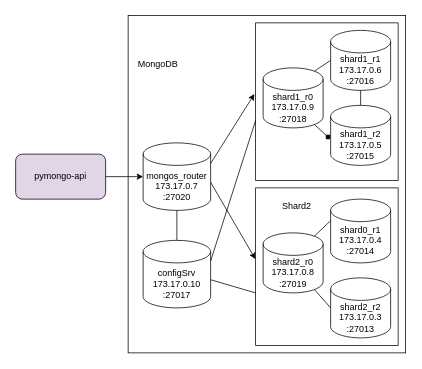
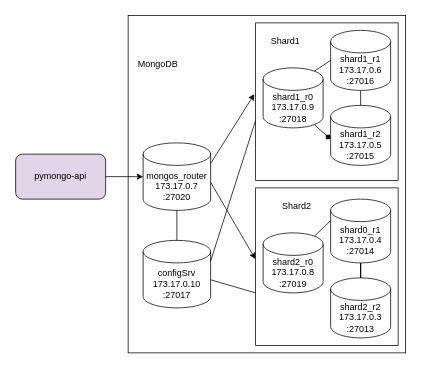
node "Shard1": added
edge "shard0_r1 173.17.0.4 :27014" -- "shard2_r2 173.17.0.3 :27013": added
edge "shard2_r0 173.17.0.8 :27019" -- "shard2_r2 173.17.0.3 :27013": removed
